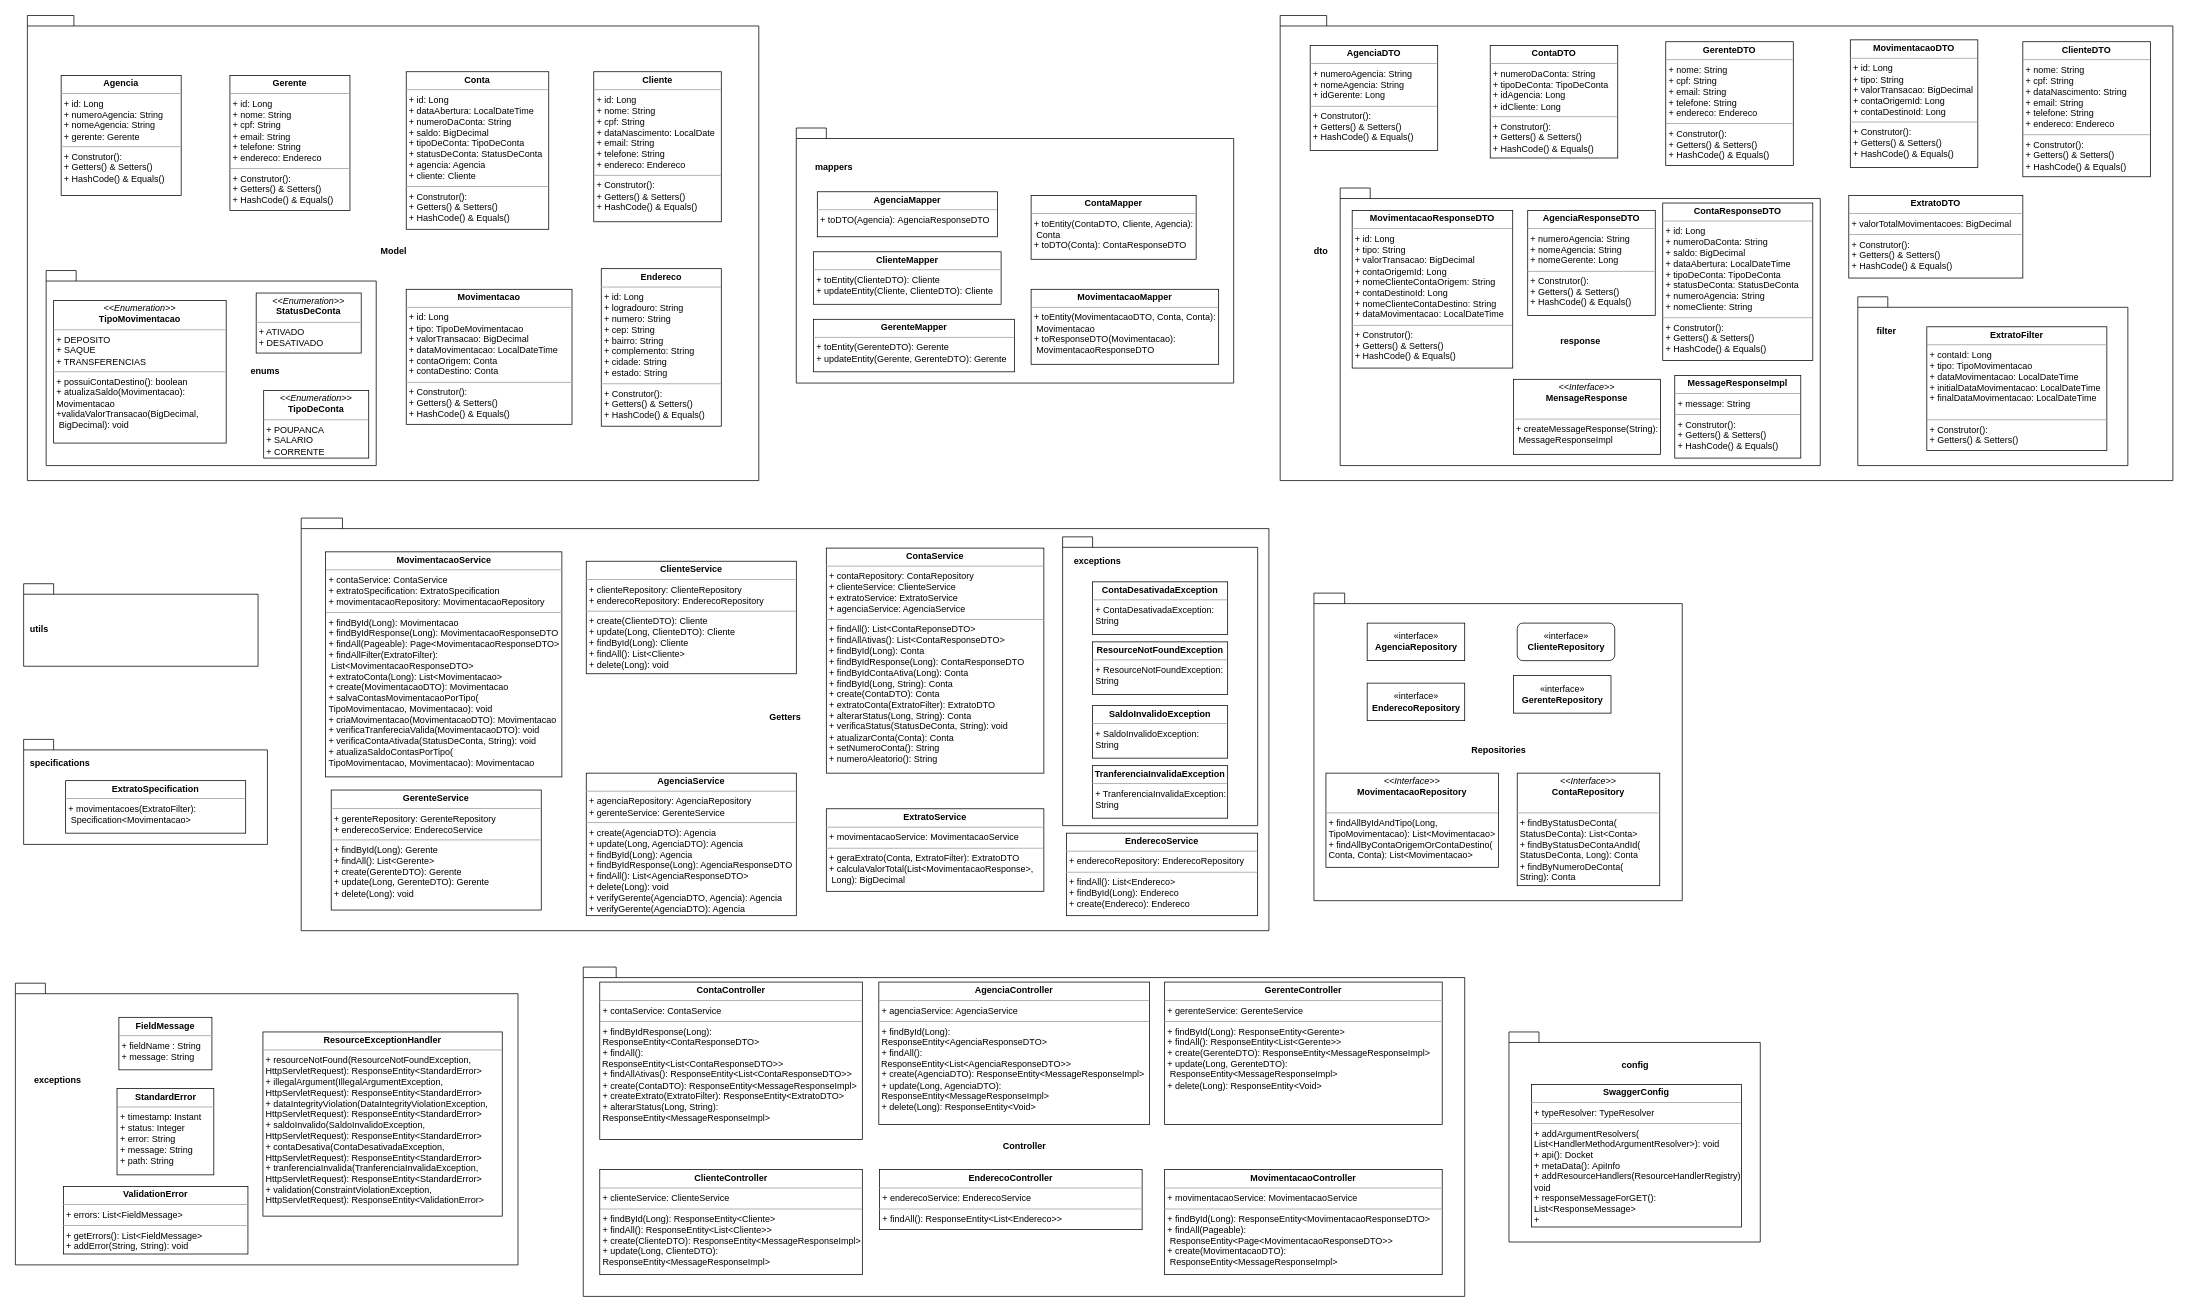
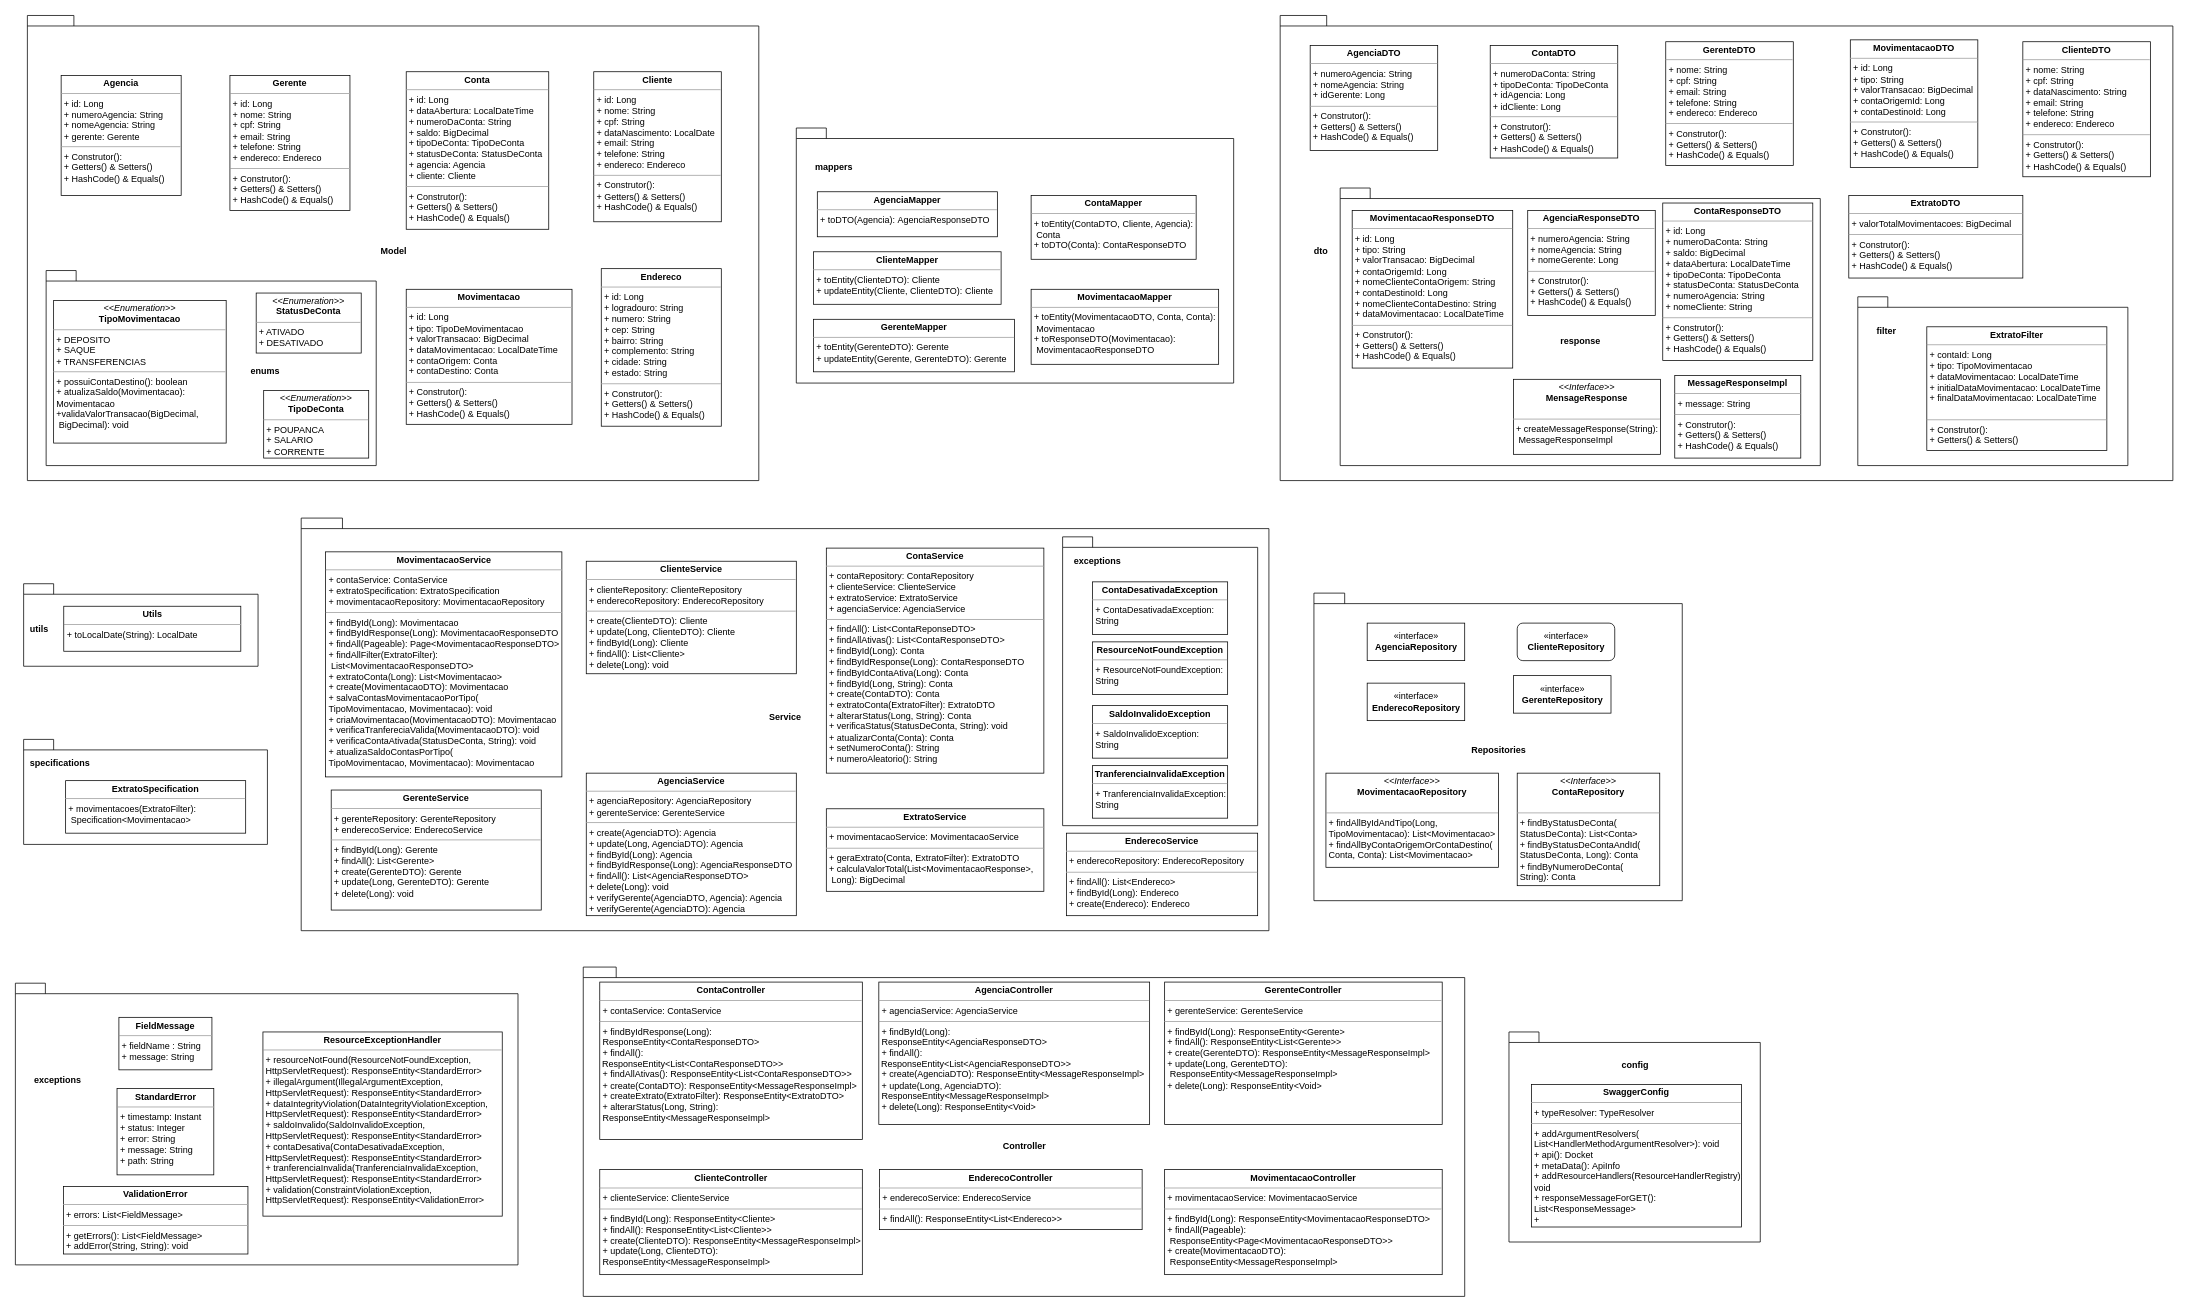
node "Utils + toLocalDate(String): LocalDate": added
node "Getters": label "Getters" -> "Service"
